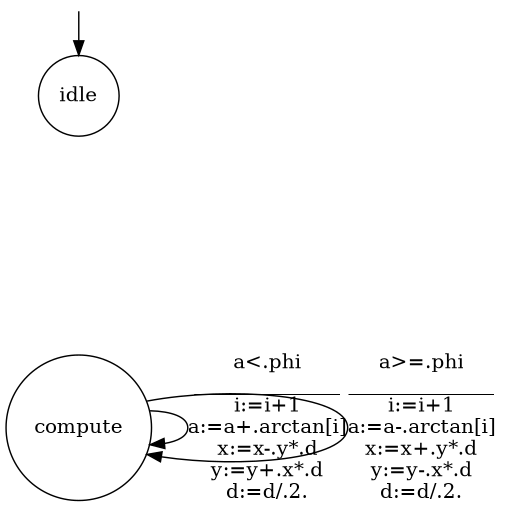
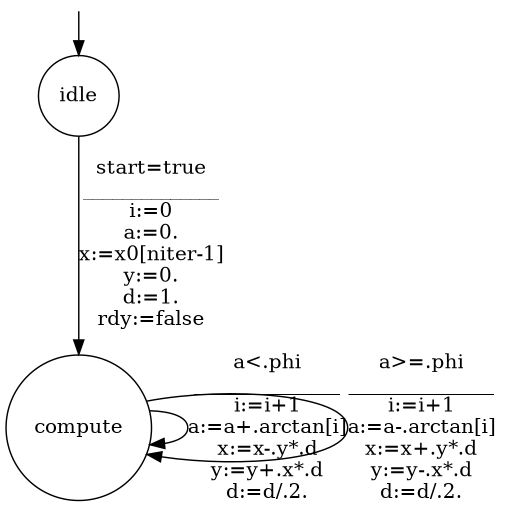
edge "idle" -> "compute": added, label "start=true ______________ i:=0 a:=0. x:=x0[niter-1] y:=0. d:=1. rdy:=false"
